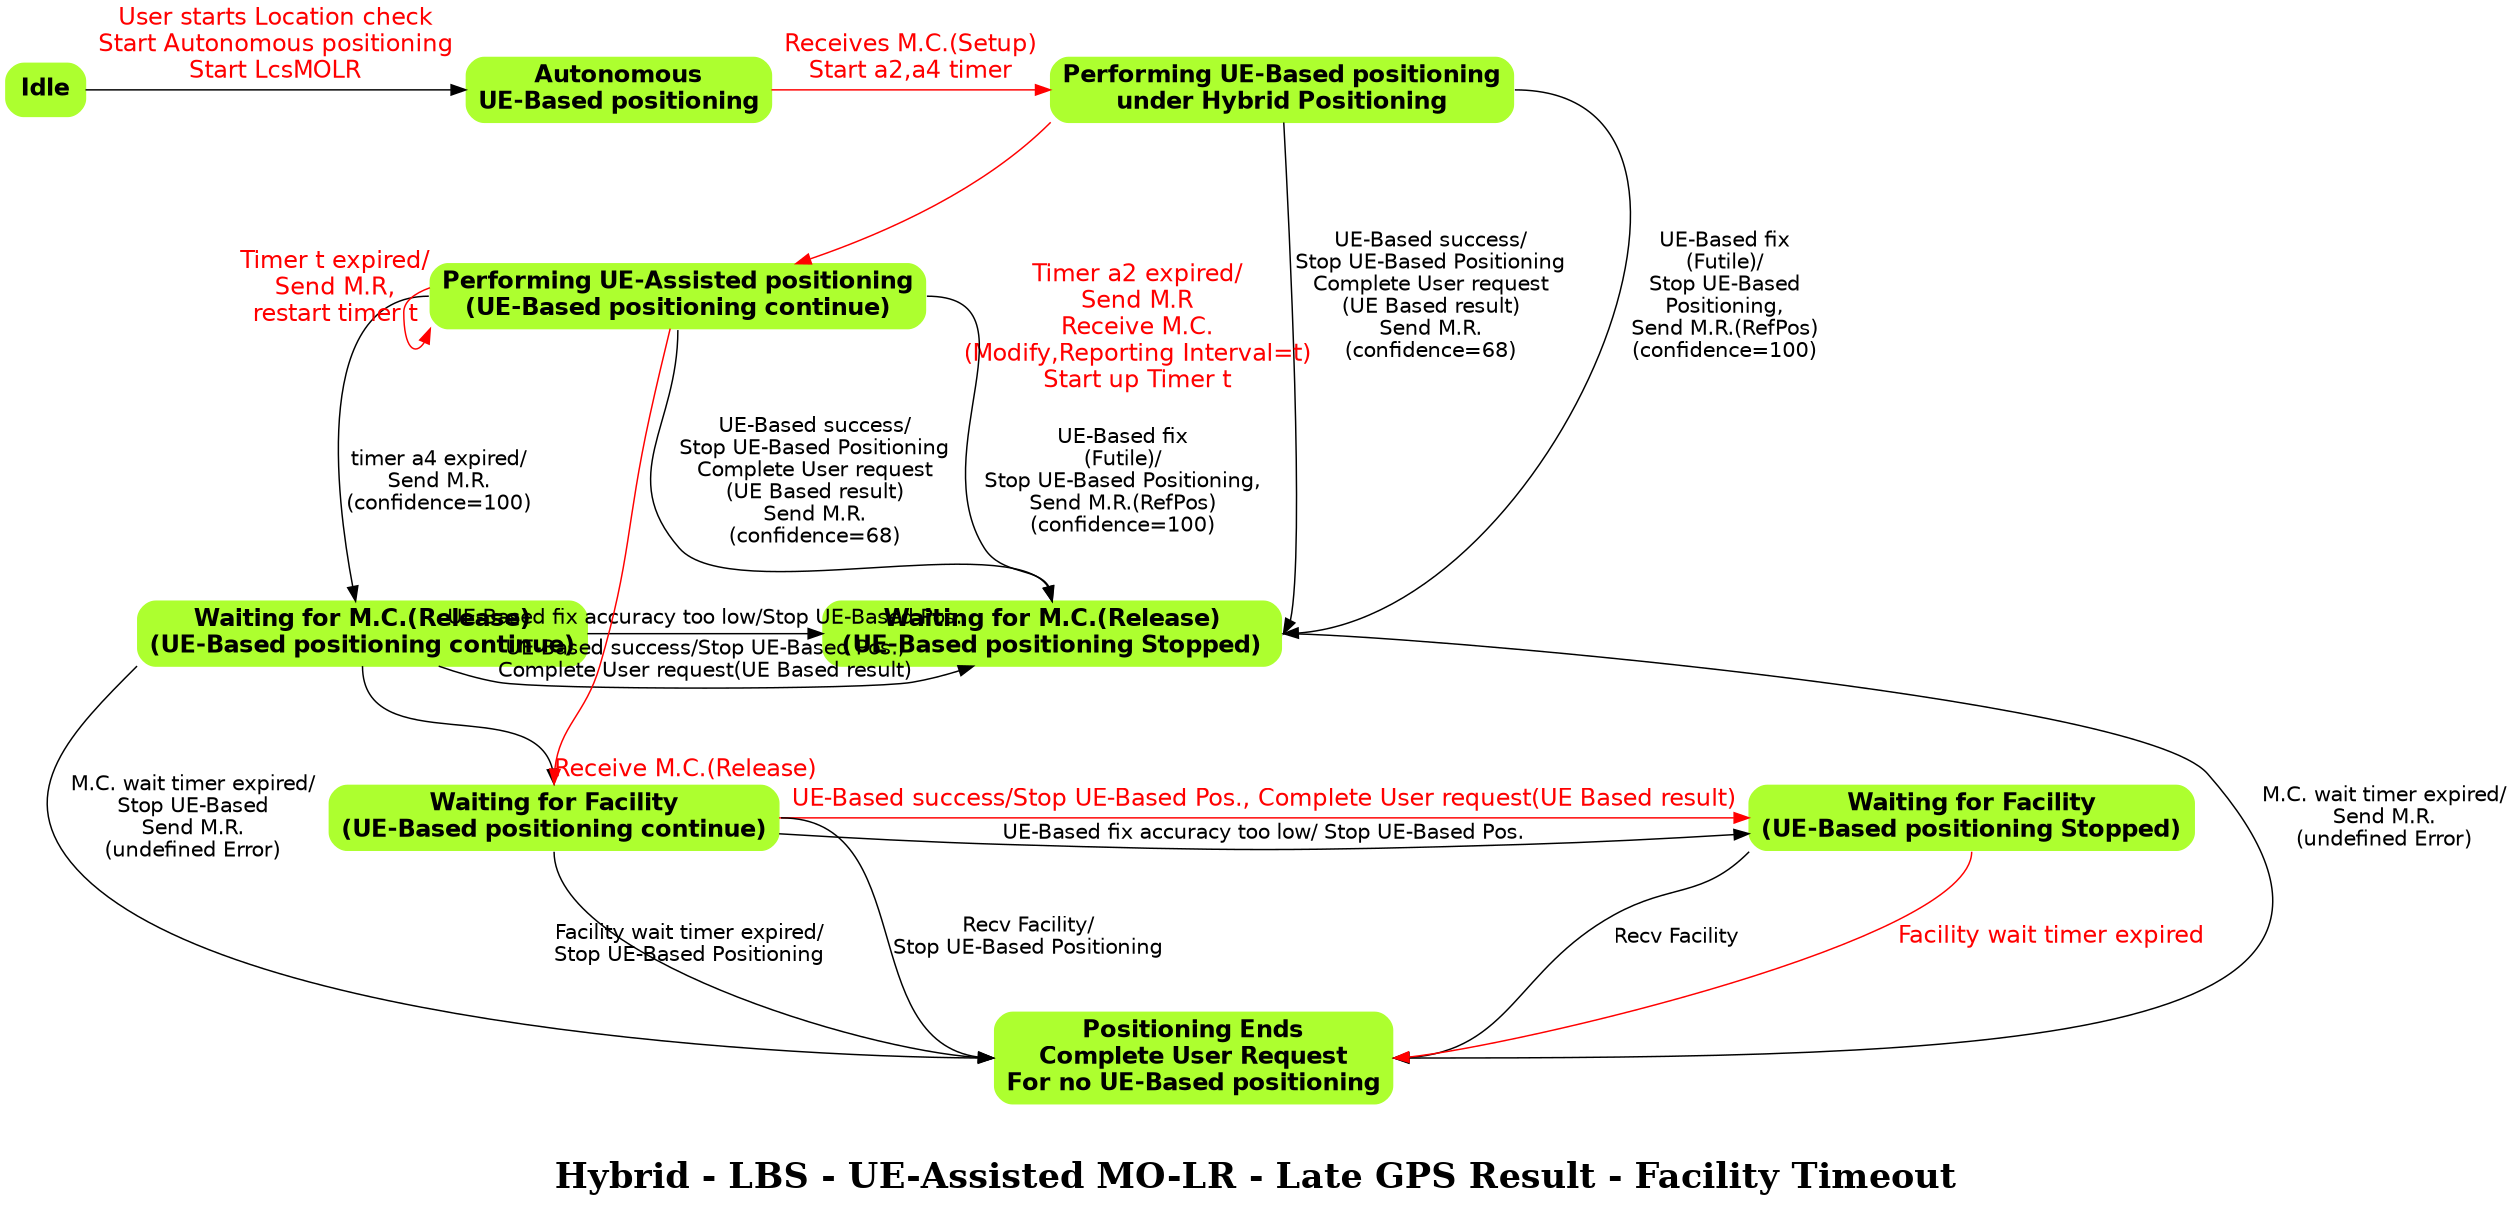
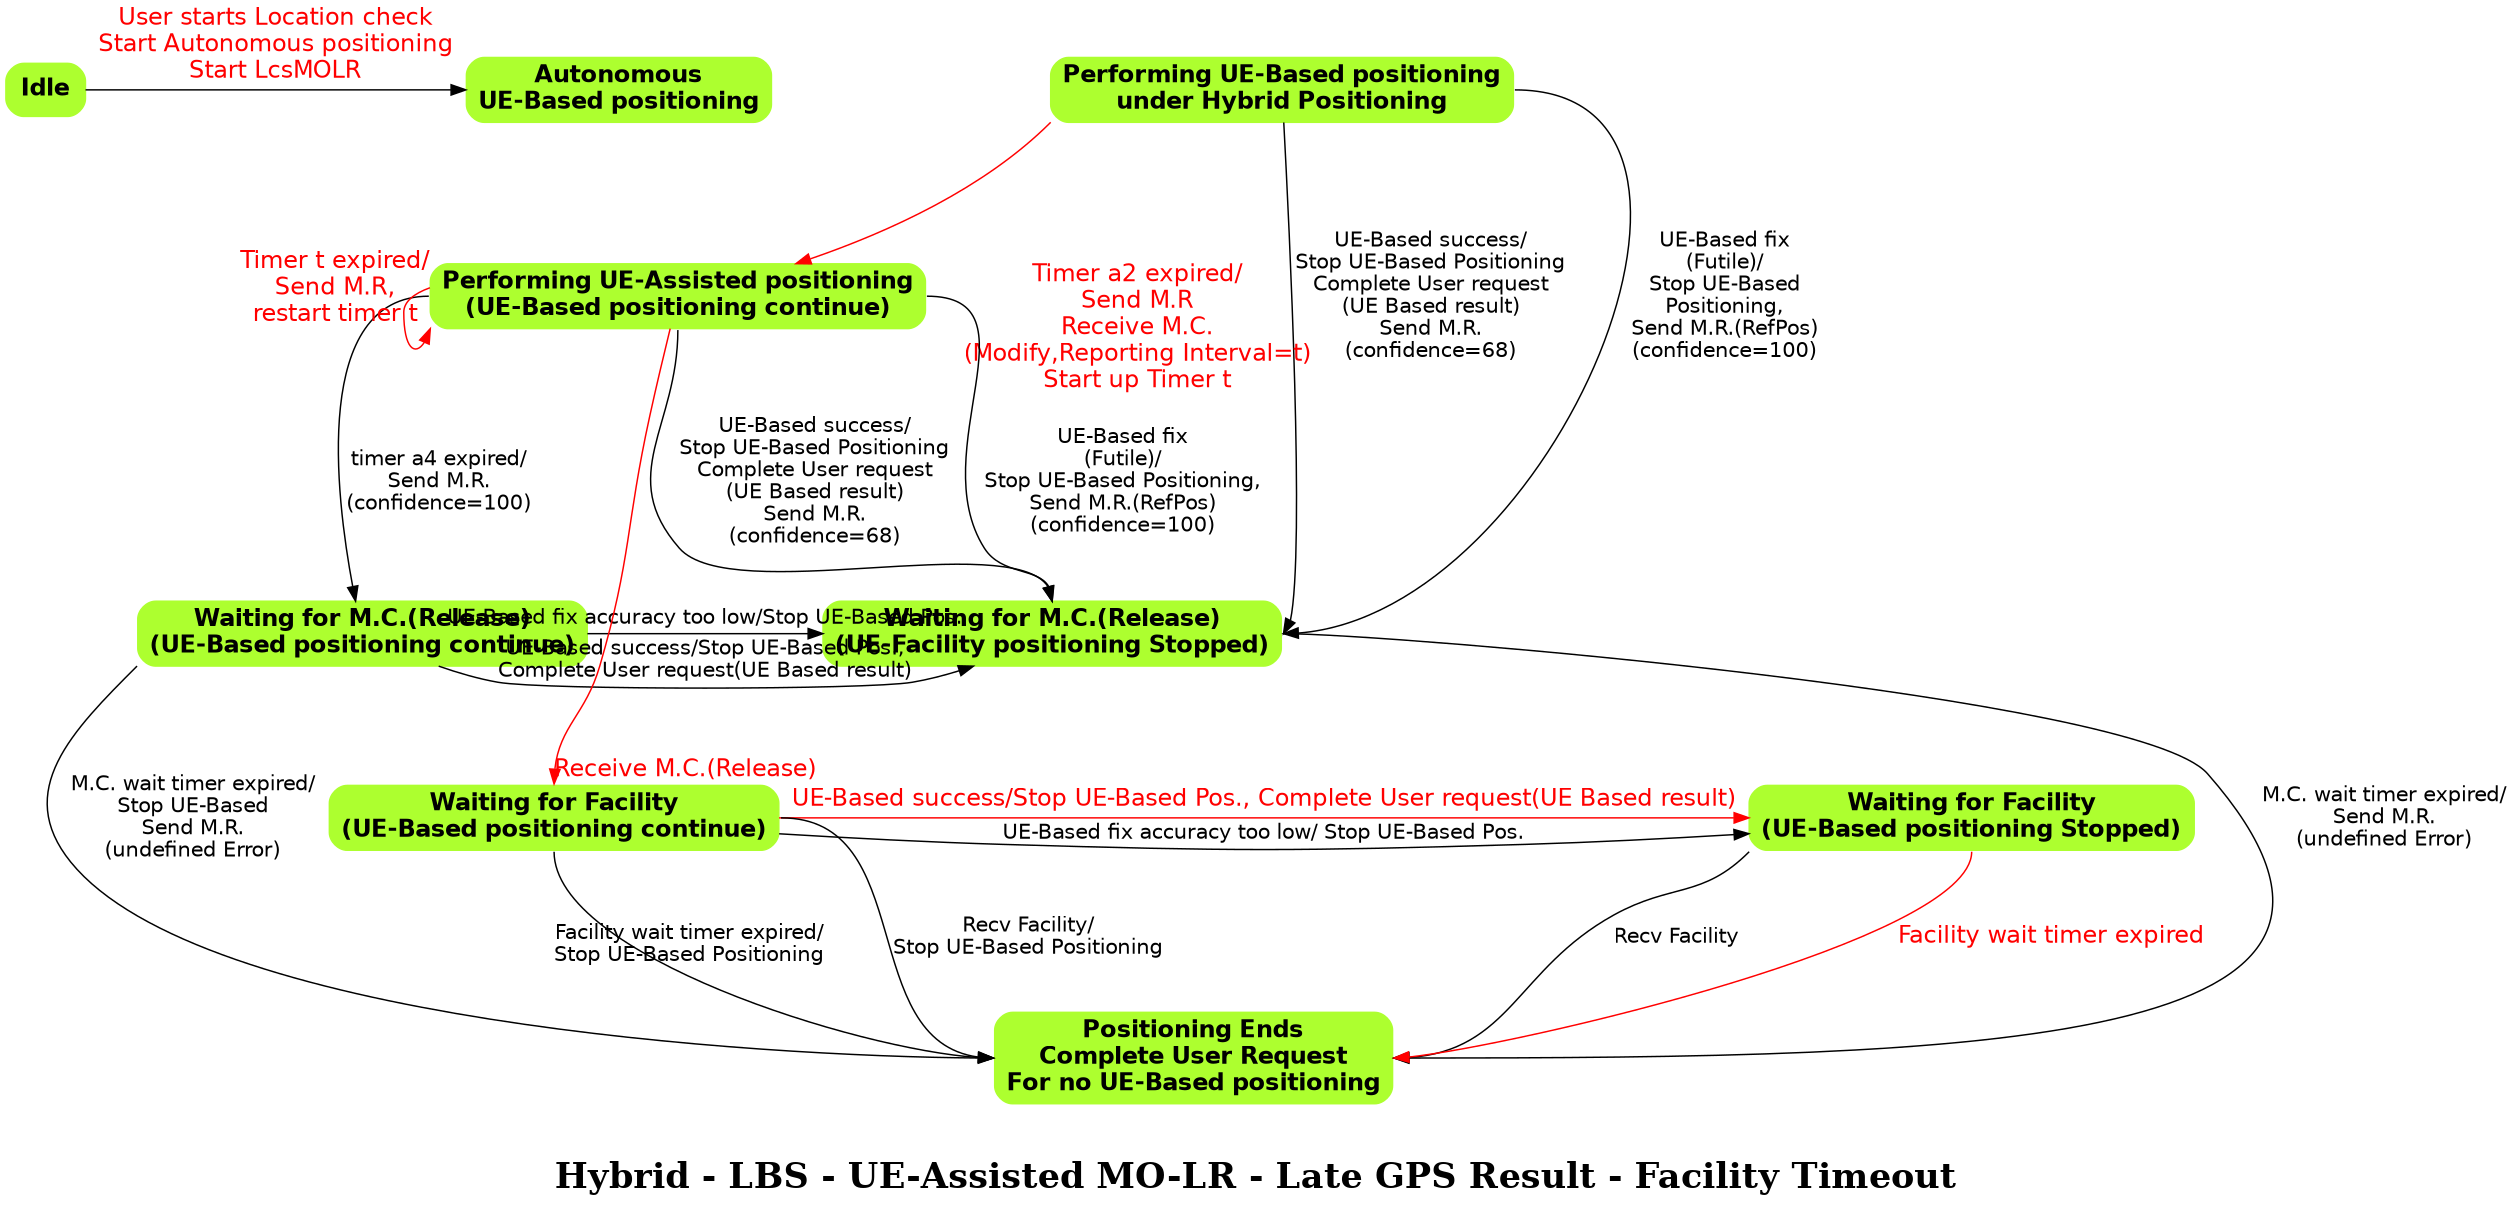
edge "Autonomous UE-Based positioning" -> "Performing UE-Based positioning under Hybrid Positioning": removed, label "Receives M.C.(Setup) Start a2,a4 timer"
node "Waiting for M.C.(Release) (UE-Based positioning Stopped)": label "Waiting for M.C.(Release) (UE-Based positioning Stopped)" -> "Waiting for M.C.(Release) (UE-Facility positioning Stopped)"
edge "Waiting for M.C.(Release) (UE-Based positioning continue)" -> "Waiting for Facility (UE-Based positioning continue)": removed
